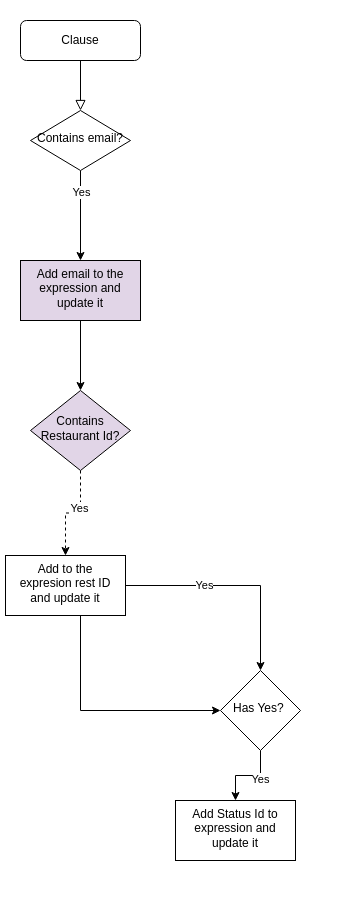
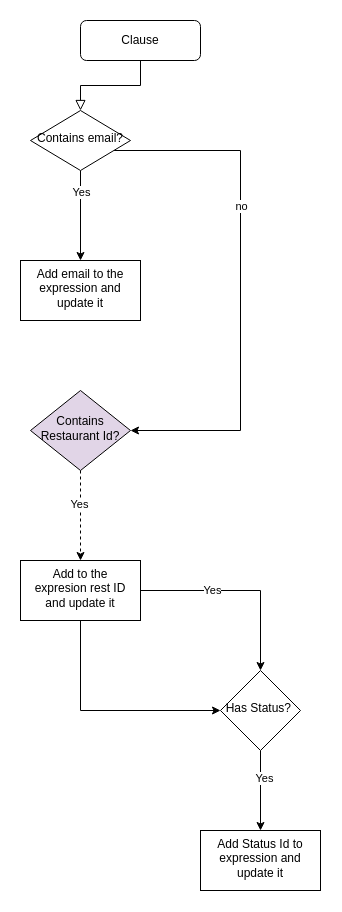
node "Clause": moved (81, 41) -> (141, 41)
edge "Contains email?" -> "Contains Restaurant Id?": added, label "no"
node "Add email to the expression and update it": fillcolor #e1d5e7 -> #ffffff
edge "Add email to the expression and update it" -> "Contains Restaurant Id?": removed
node "Add to the expresion rest ID and update it": moved (66, 586) -> (81, 591)
node "Has Yes?": label "Has Yes?" -> "Has Status?"
node "Add Status Id to expression and update it": moved (236, 831) -> (261, 861)
